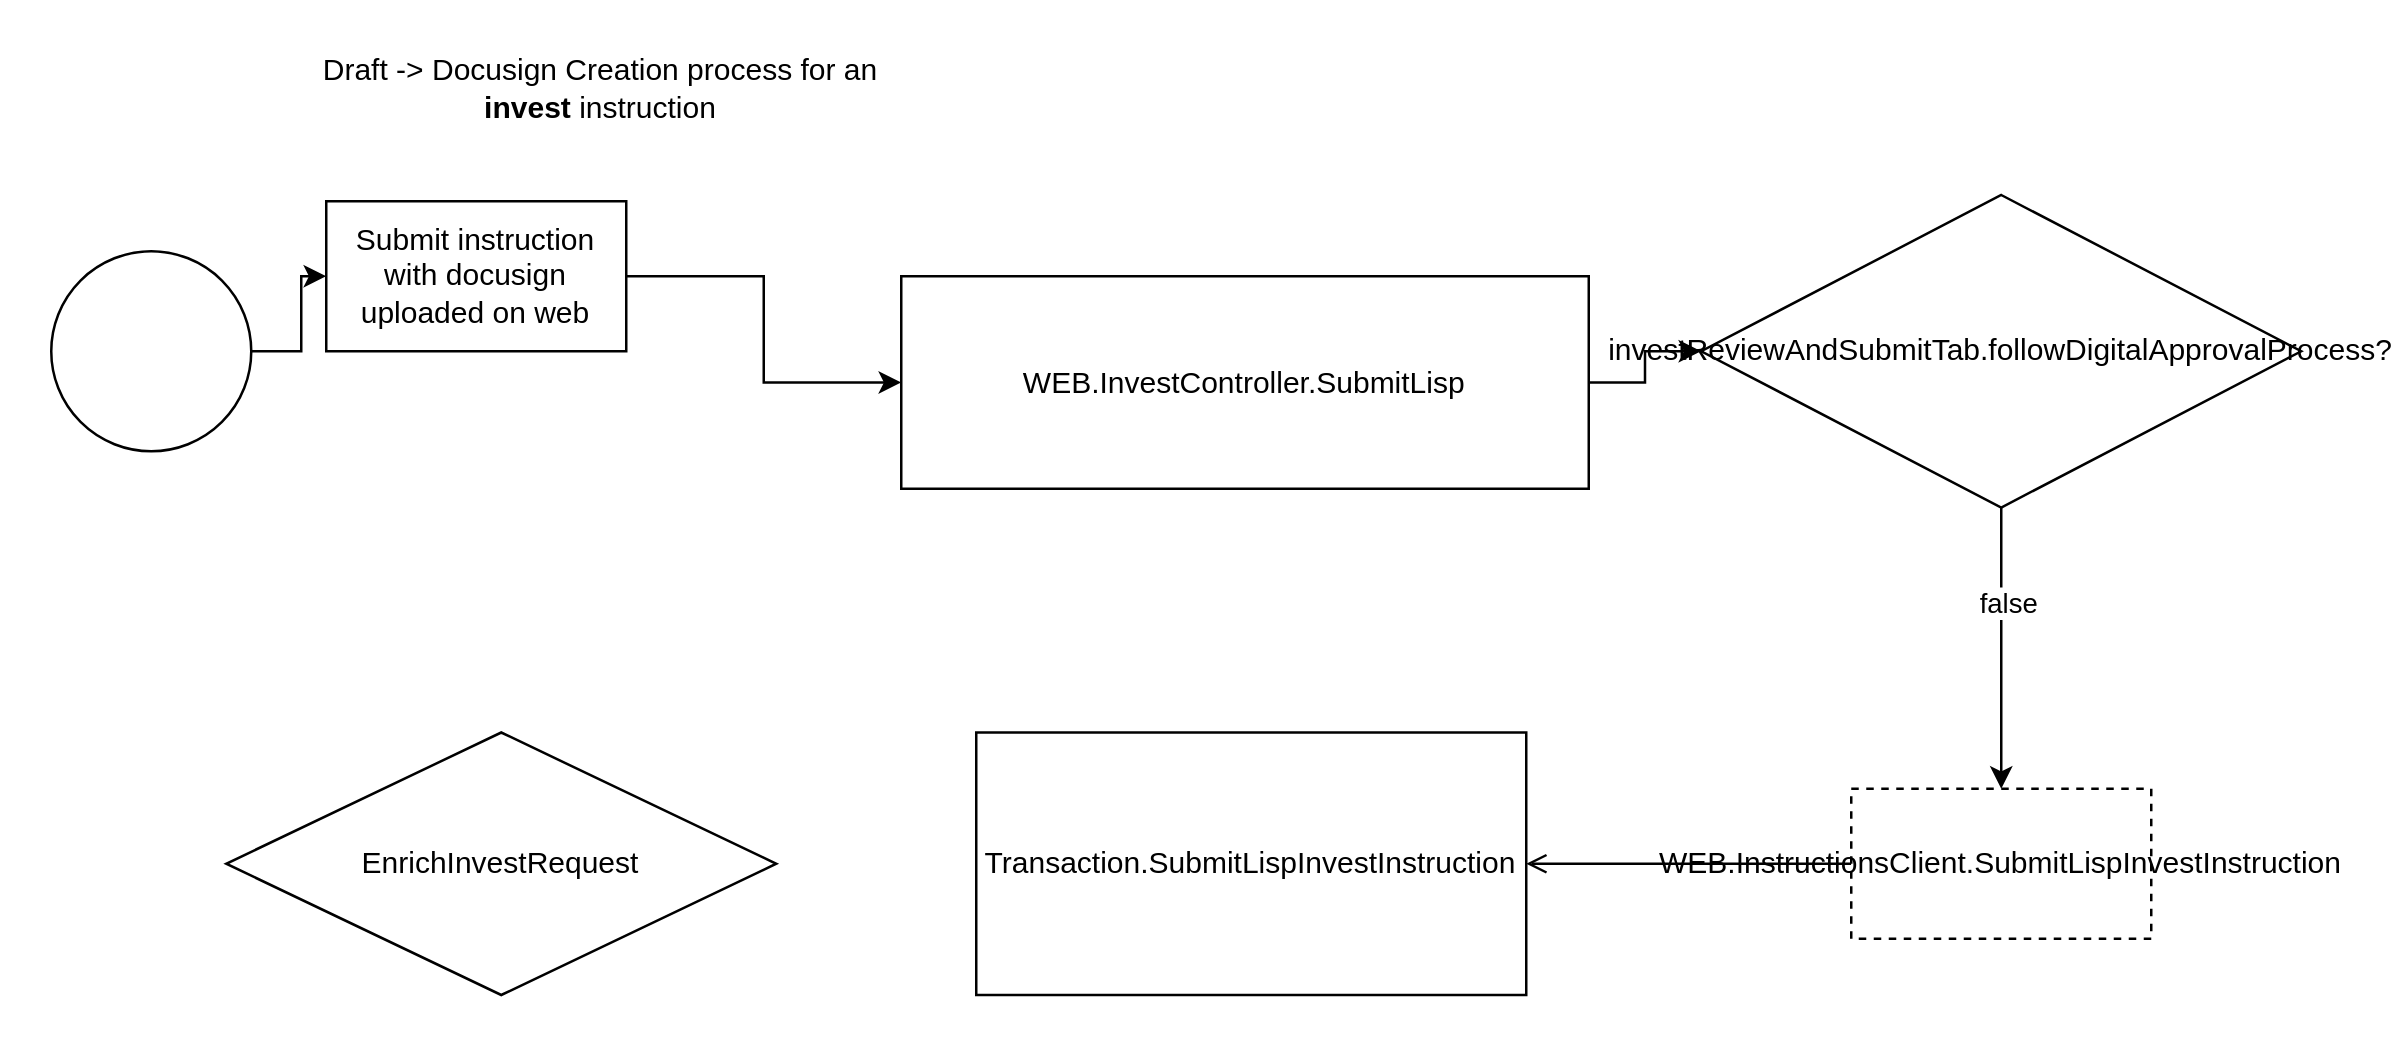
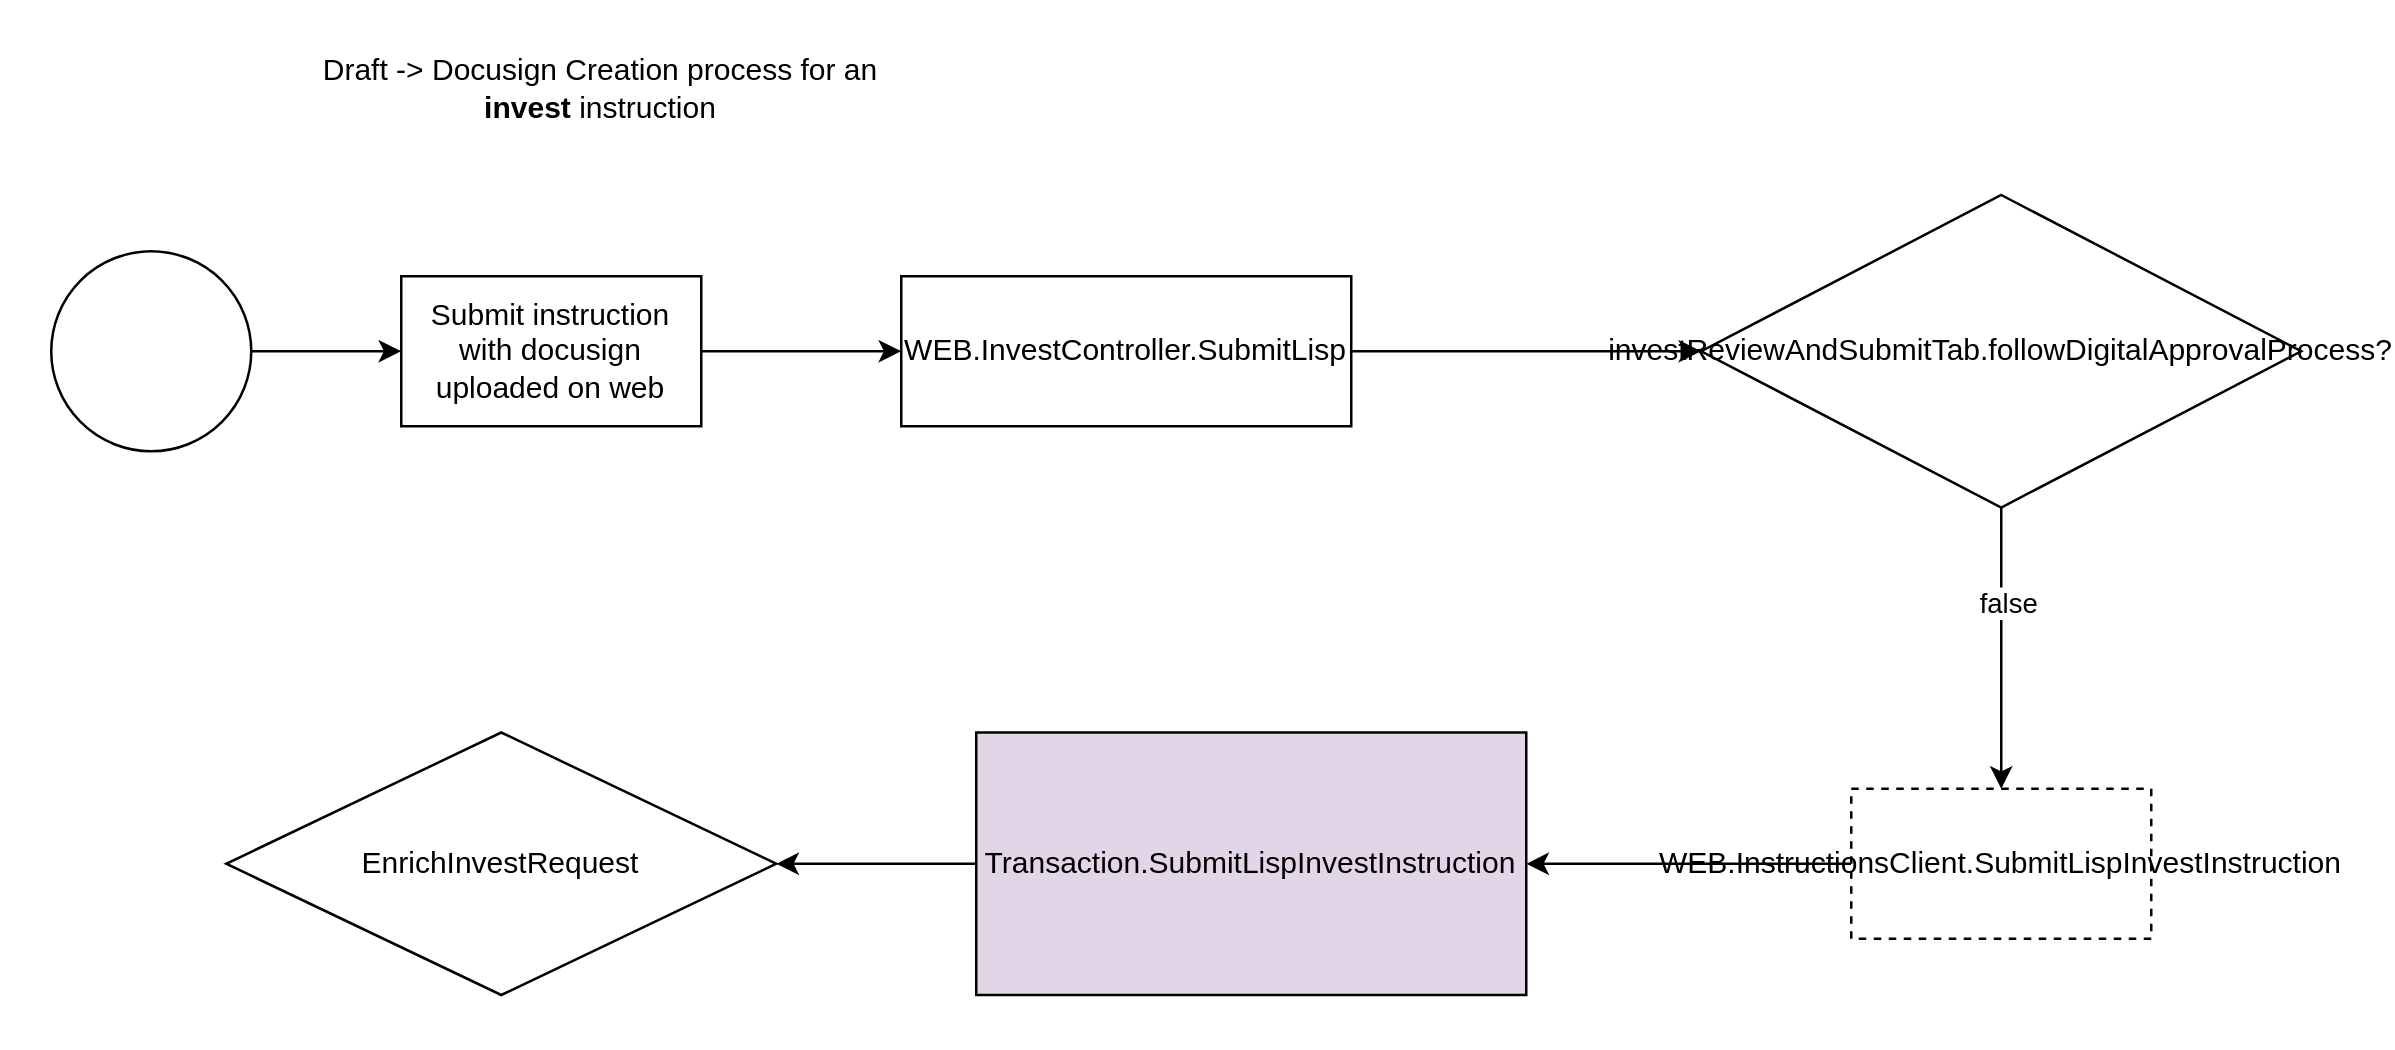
node "Submit instruction with docusign uploaded on web": moved (476, 276) -> (551, 351)
node "WEB.InvestController.SubmitLisp": size 688x213 -> 450x150
edge "Transaction.SubmitLispInvestInstruction" -> "EnrichInvestRequest": added
node "Transaction.SubmitLispInvestInstruction": fillcolor #ffffff -> #e1d5e7
edge "WEB.InstructionsClient.SubmitLispInvestInstruction" -> "Transaction.SubmitLispInvestInstruction": arrowhead open -> classic
